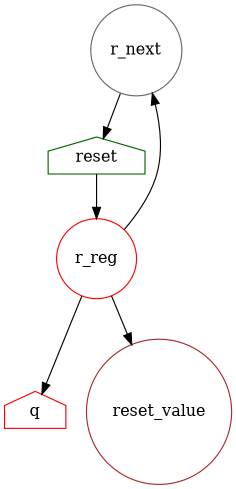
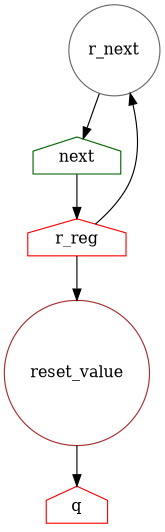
node "reset": label "reset" -> "next"
node "r_reg": shape circle -> house
edge "r_reg" -> "q": now "reset_value" -> "q"
